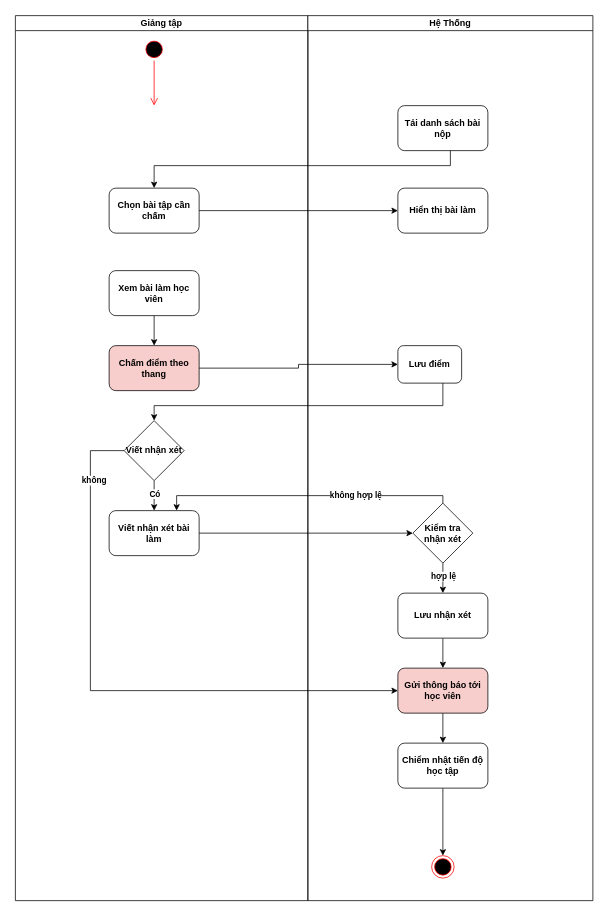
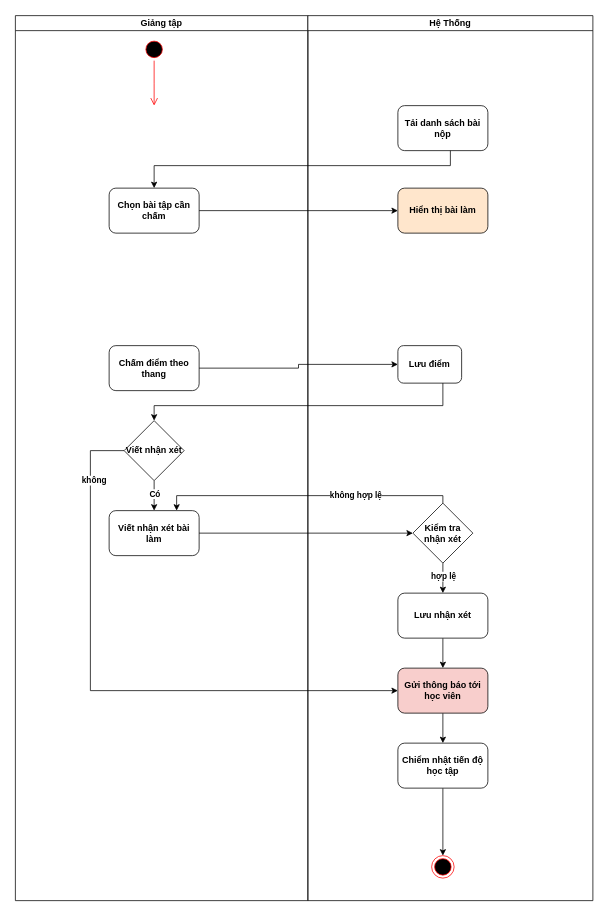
node "Hiển thị bài làm": fillcolor #ffffff -> #ffe6cc
node "Xem bài làm học viên": removed
edge "Xem bài làm học viên" -> "Chấm điểm theo thang": removed
node "Chấm điểm theo thang": fillcolor #f8cecc -> #ffffff
